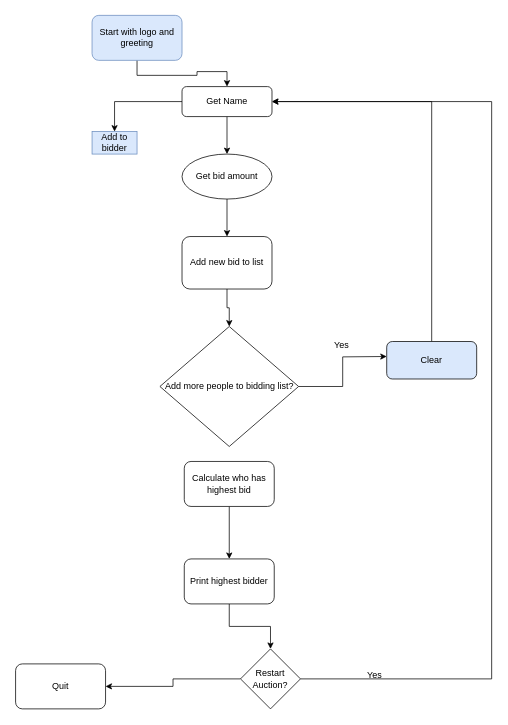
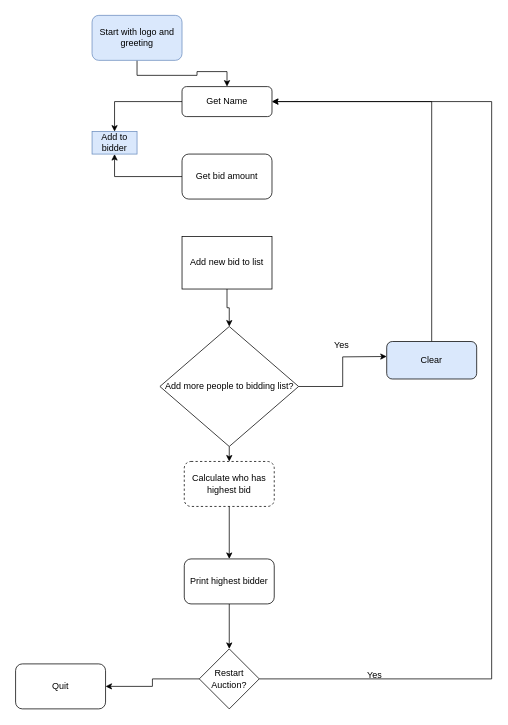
edge "Get Name" -> "Get bid amount": removed
node "Get bid amount": shape ellipse -> rounded rectangle
edge "Get bid amount" -> "Add new bid to list": now "Get bid amount" -> "Add to bidder"
node "Add new bid to list": shape rounded rectangle -> rectangle
edge "Add more people to bidding list?" -> "Calculate who has highest bid": added
node "Calculate who has highest bid": style solid -> dashed
node "Restart Auction?": moved (270, 679) -> (229, 679)
